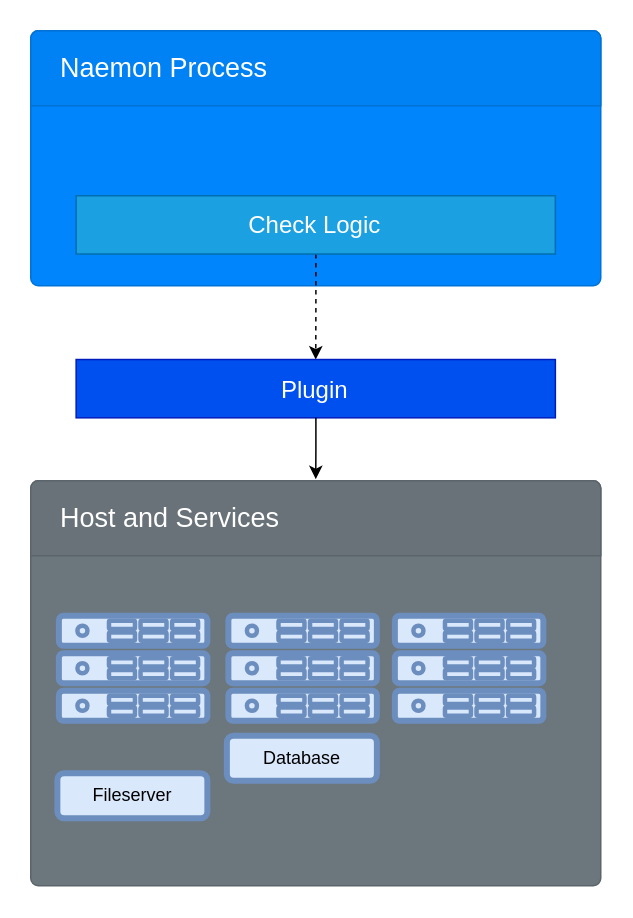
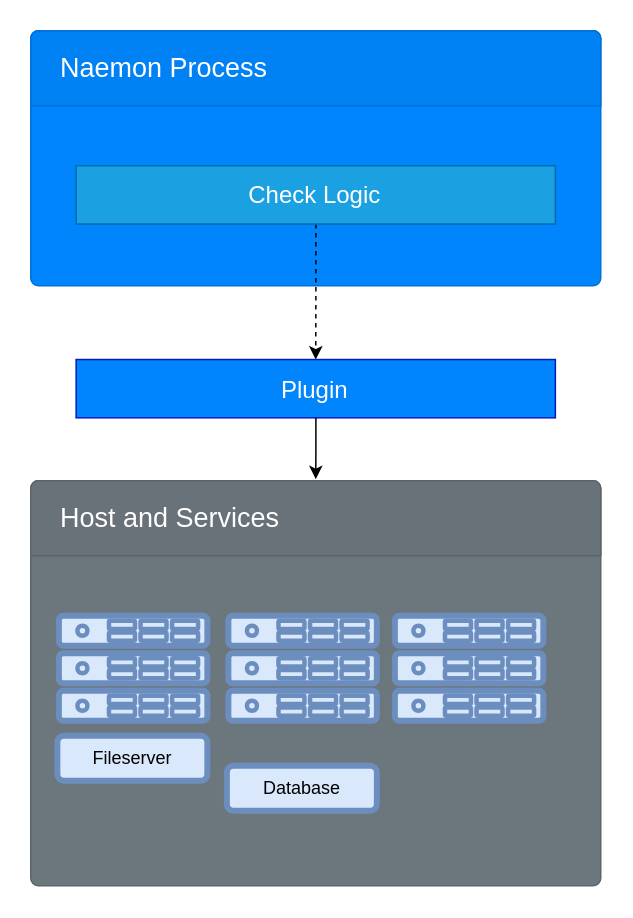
node "Check Logic": moved (316, 225) -> (316, 195)
node "Plugin": fillcolor #0050ef -> #0085fc
node "Database": moved (302, 758) -> (302, 788)
node "Fileserver": moved (132, 796) -> (132, 758)
